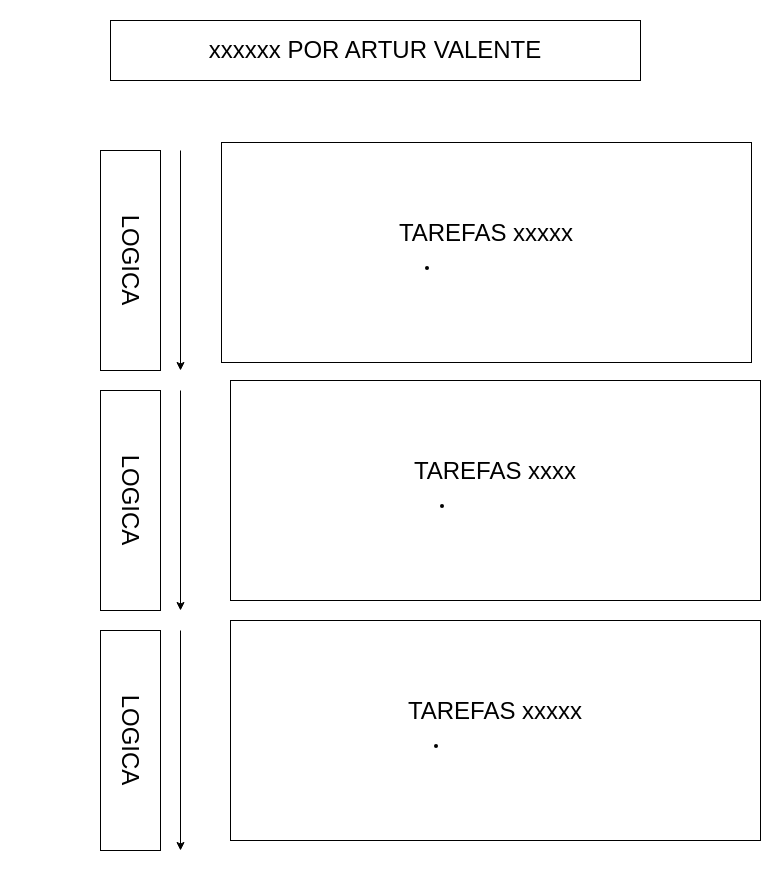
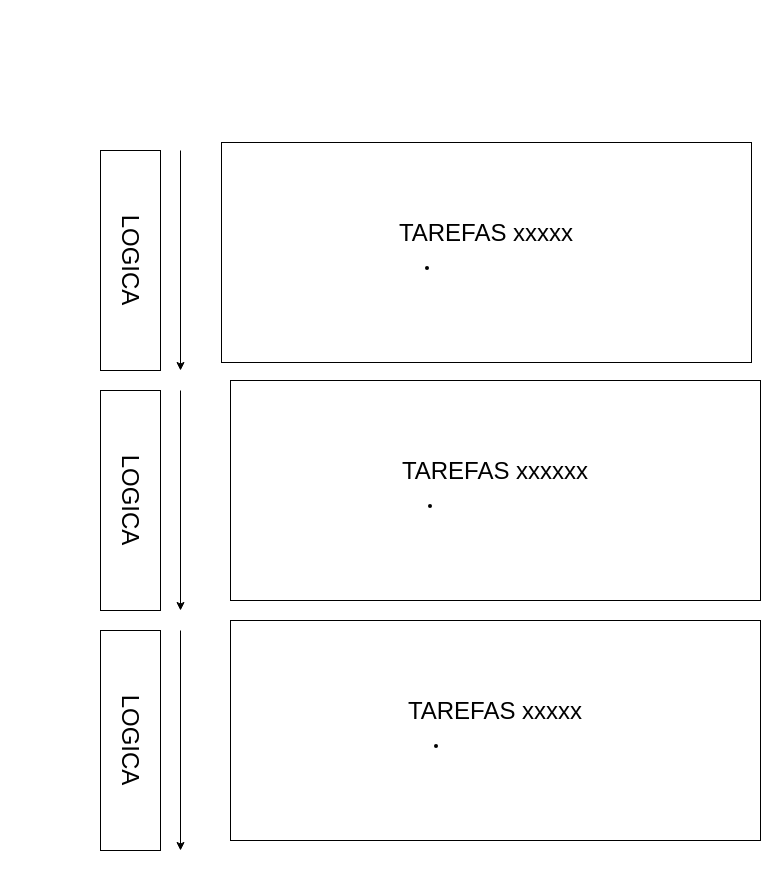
node "xxxxxx POR ARTUR VALENTE": removed
node "TAREFAS xxxx": label "TAREFAS xxxx" -> "TAREFAS xxxxxx"
